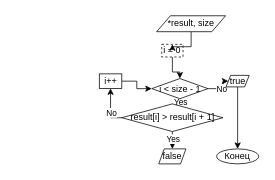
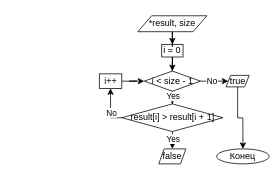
node "*result, size": moved (191, 24) -> (172, 24)
node "i = 0": style dashed -> solid
node "i < size - 1": moved (180, 89) -> (172, 81)
node "Конец": size 42x15 -> 53x15
